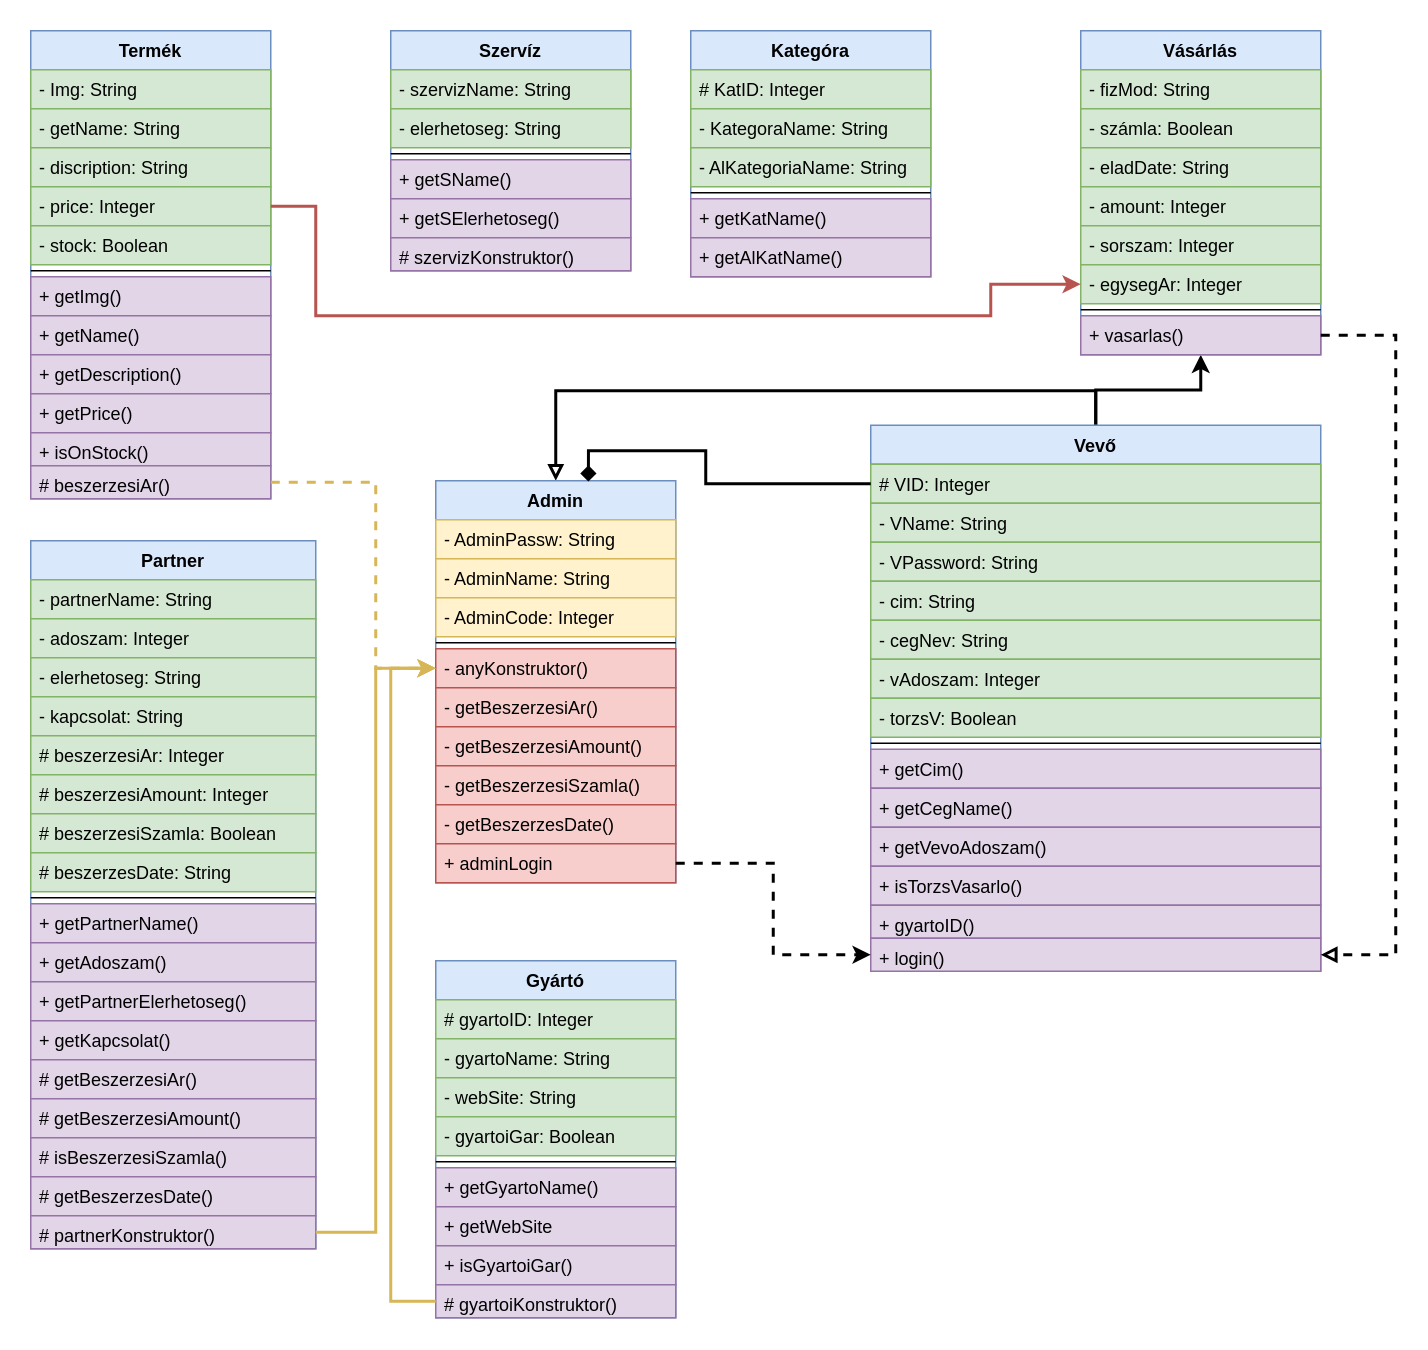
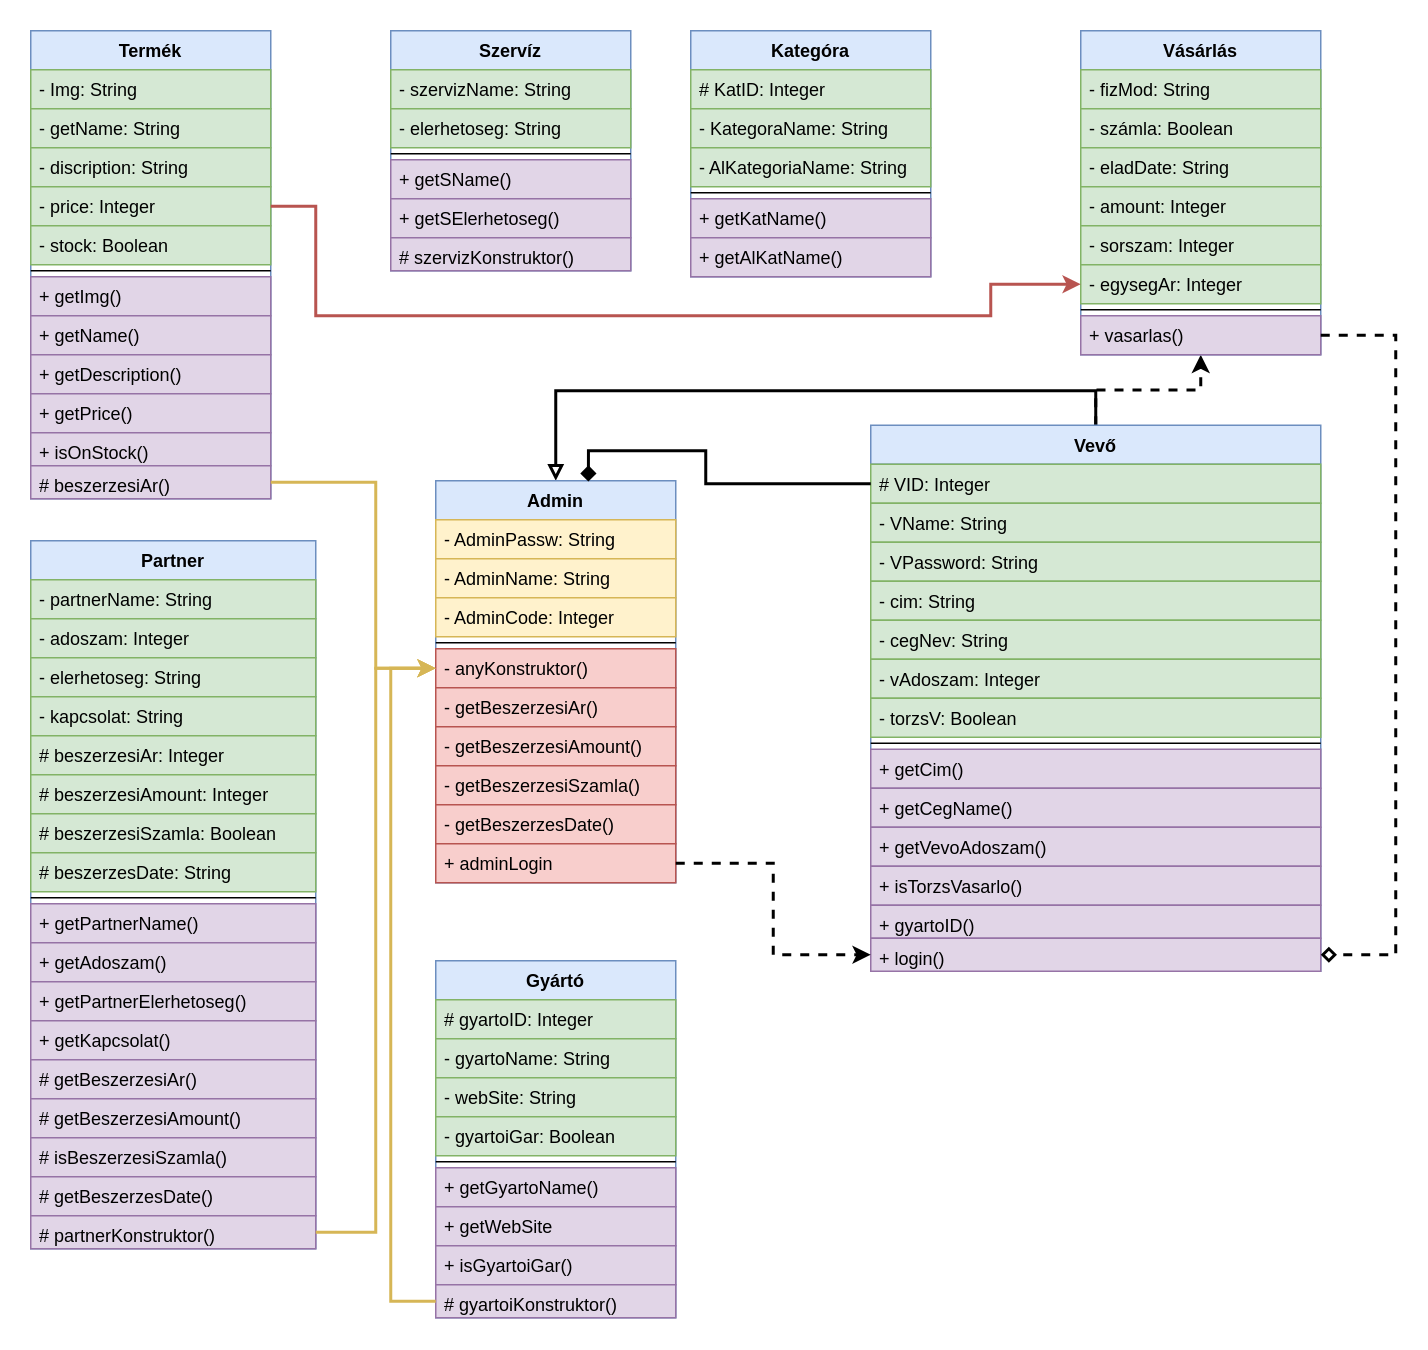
edge "Vevő" -> "Vásárlás": style solid -> dashed
edge "# beszerzesiAr()" -> "- anyKonstruktor()": style dashed -> solid
edge "+ vasarlas()" -> "+ login()": arrowhead block -> diamond
